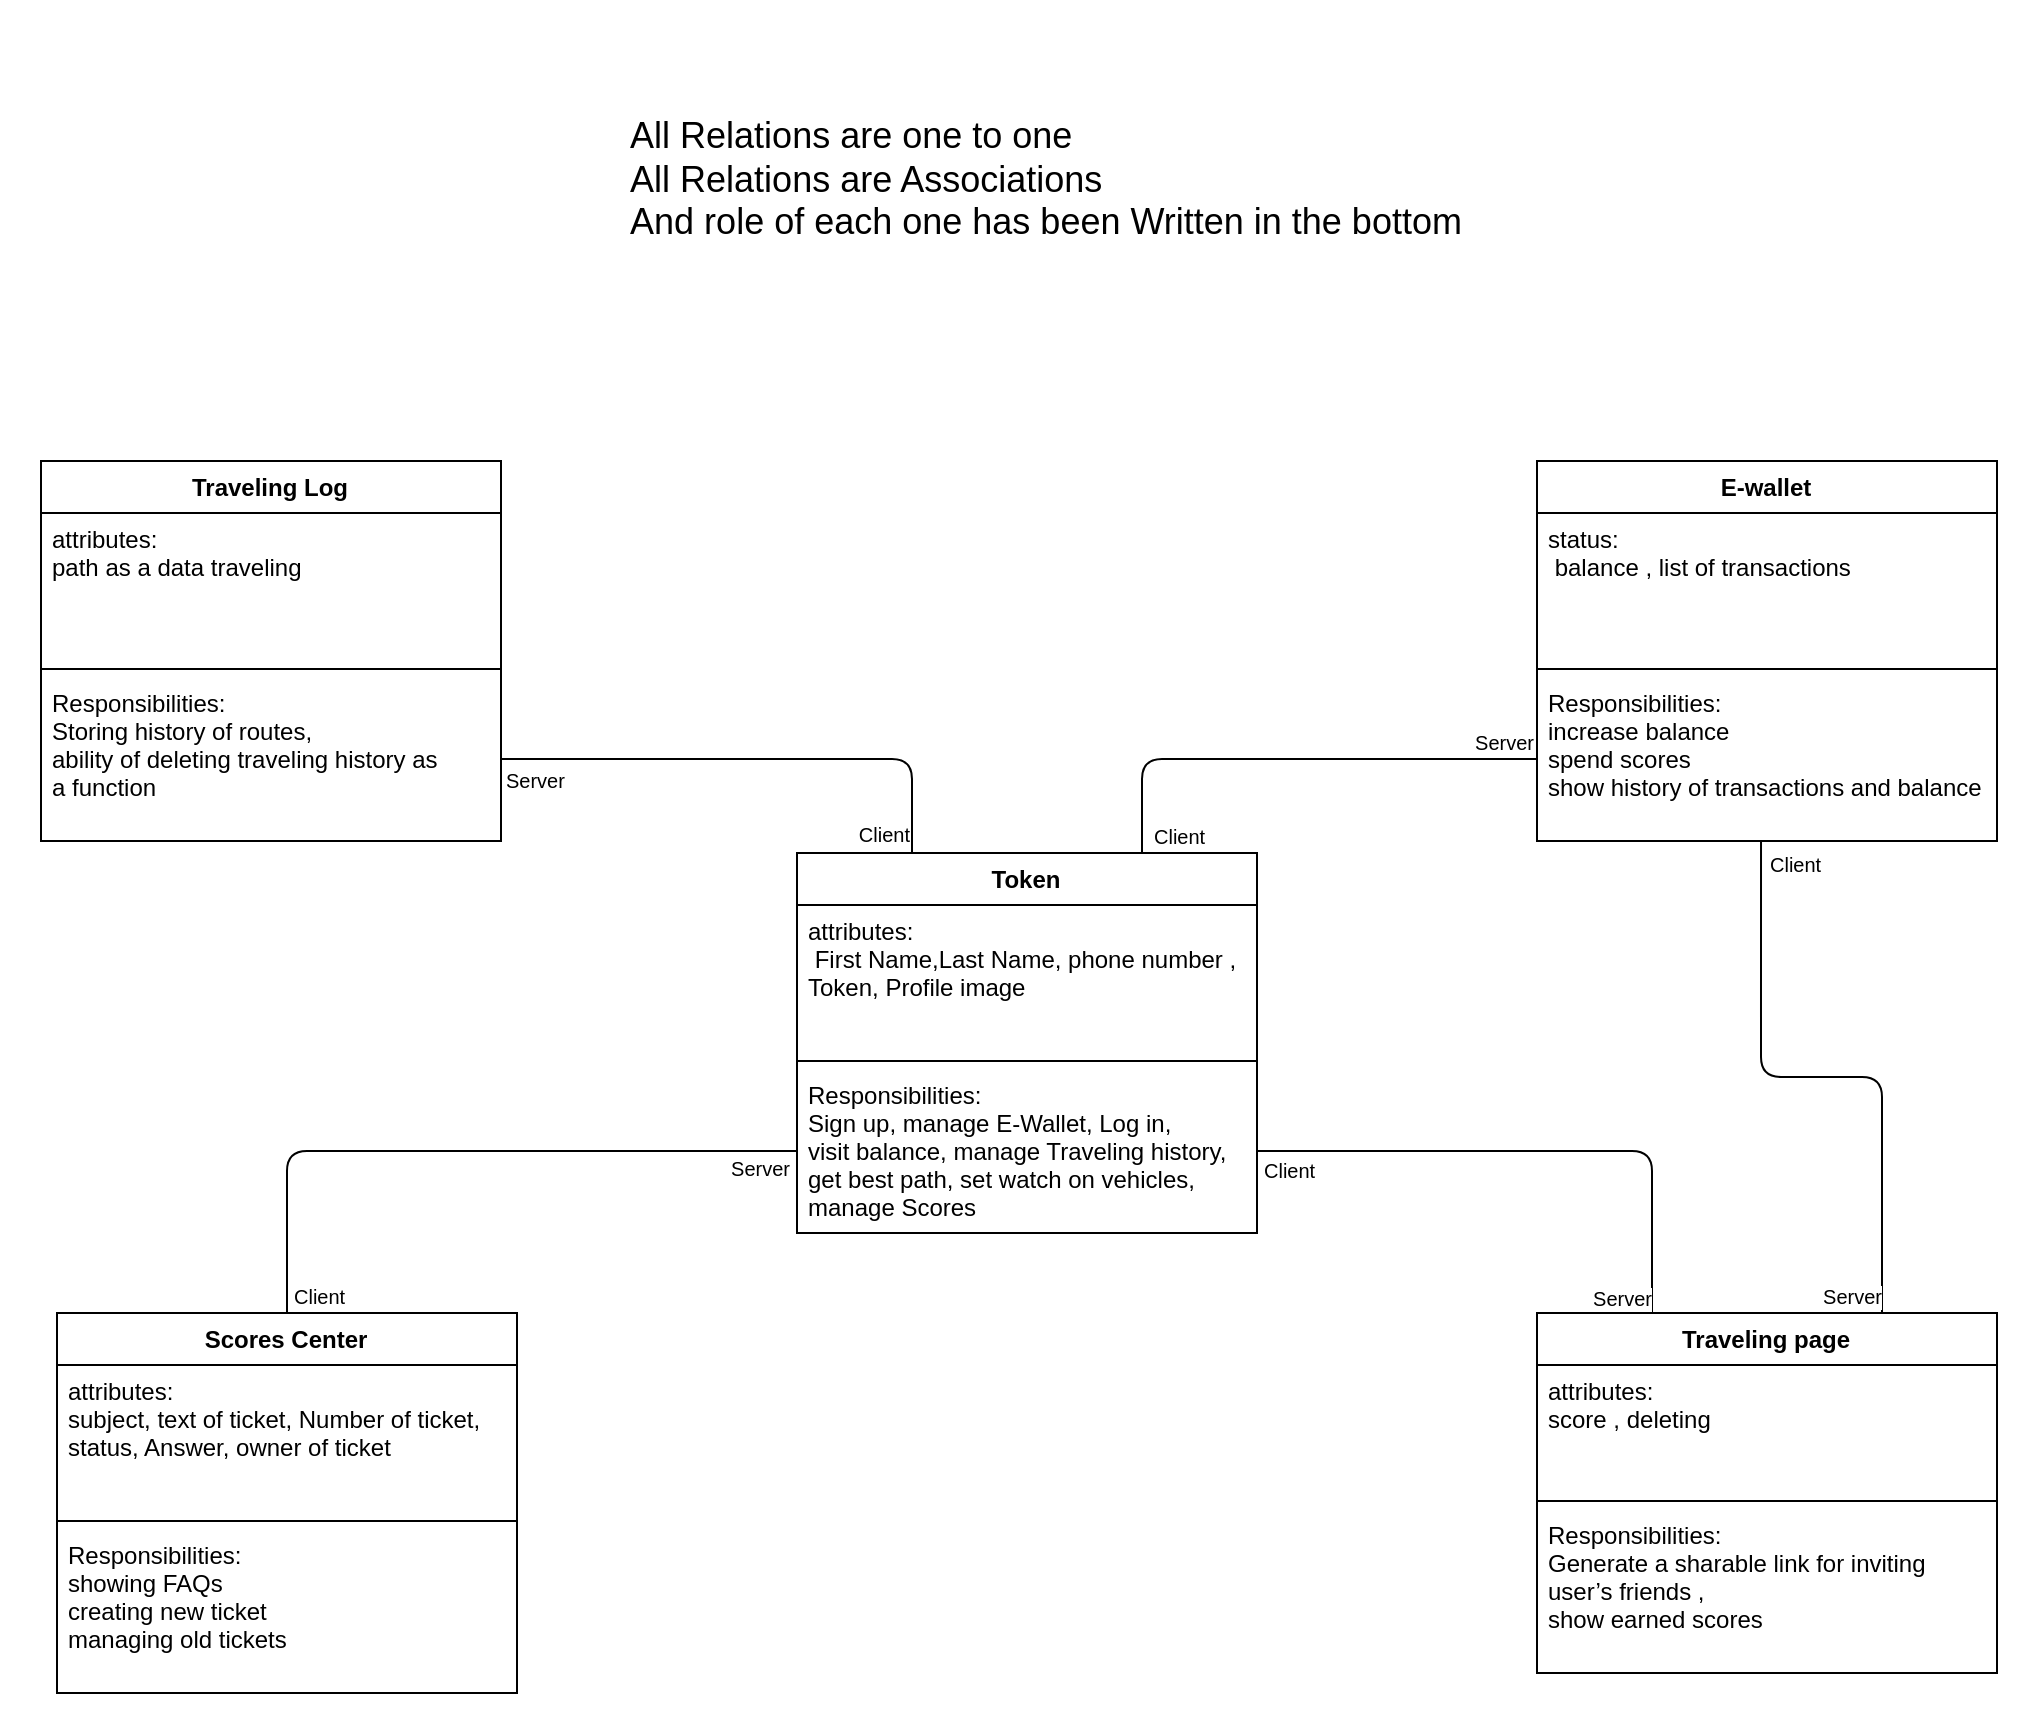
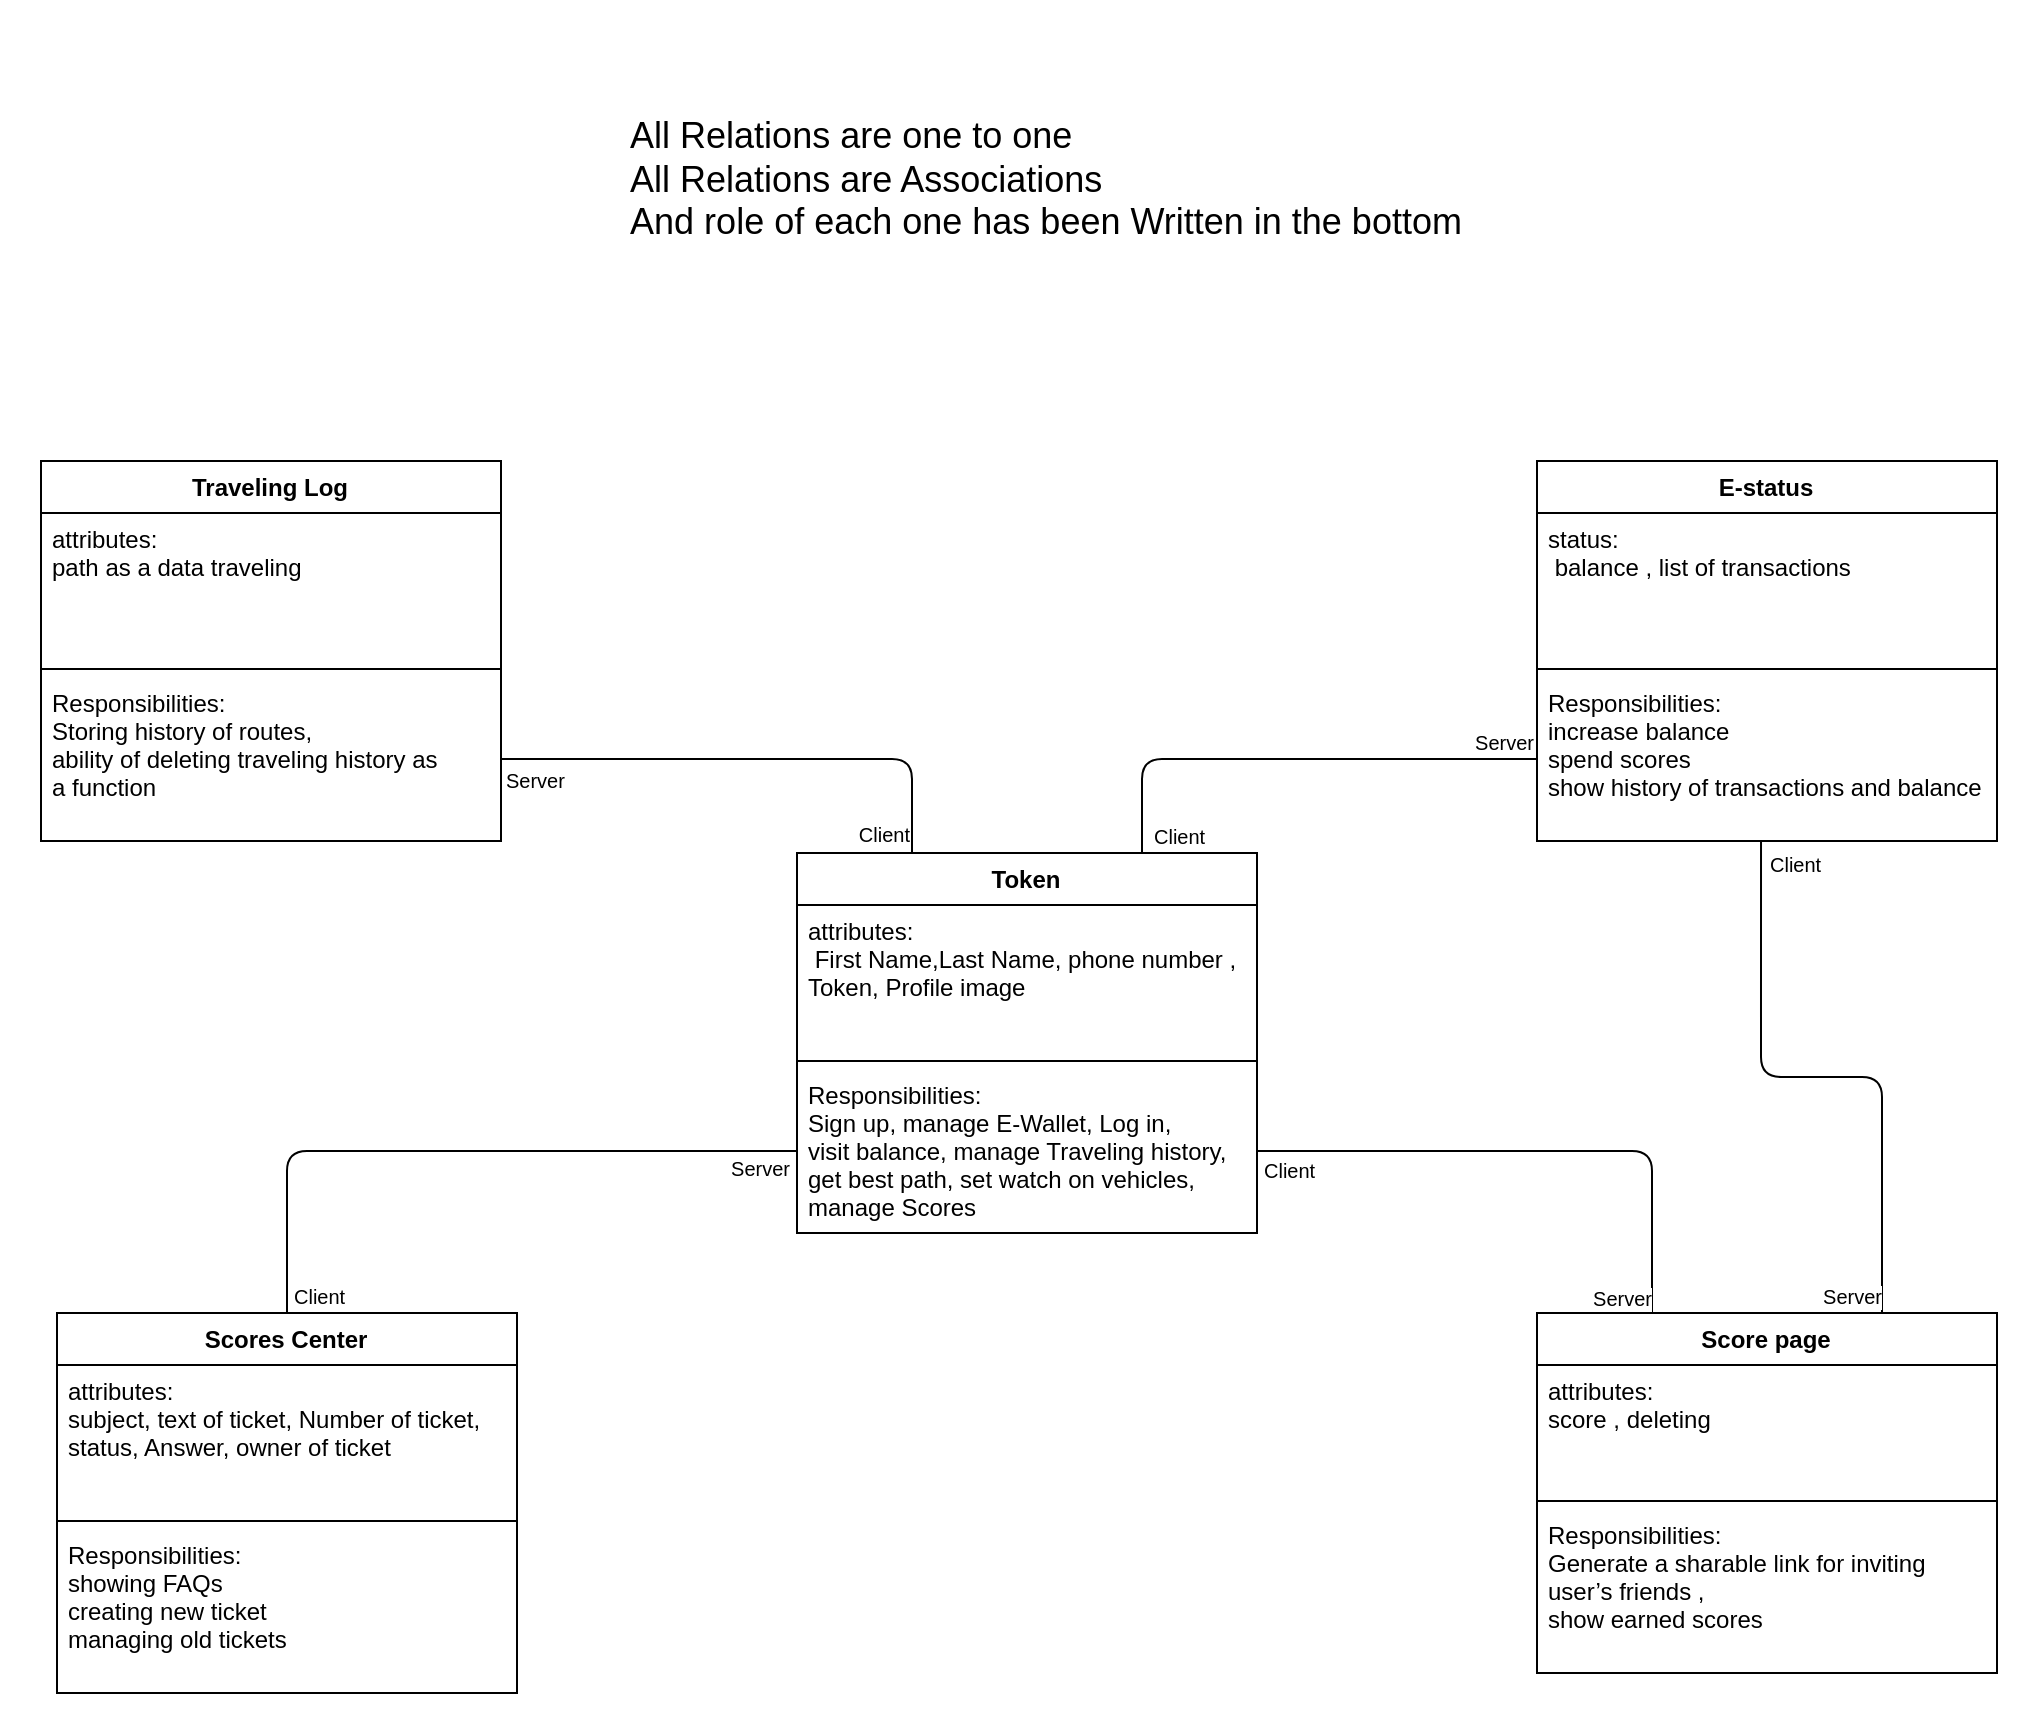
node "E-wallet": label "E-wallet" -> "E-status"
node "Traveling page": label "Traveling page" -> "Score page"
